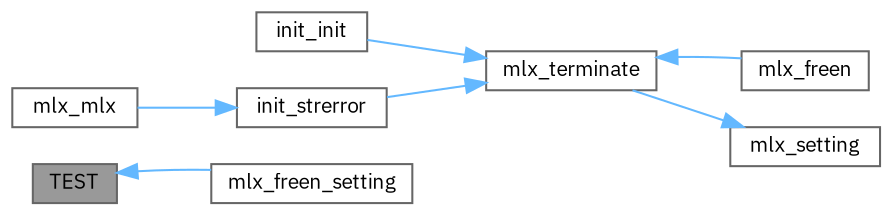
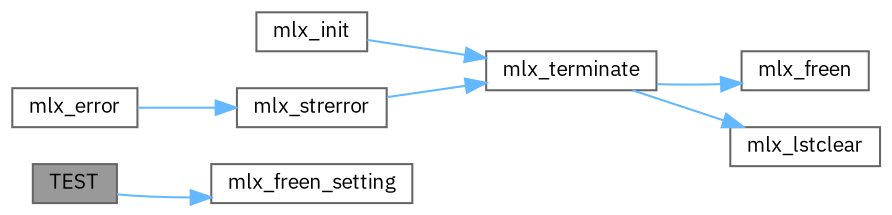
node "init_init": label "init_init" -> "mlx_init"
edge "mlx_freen" -> "mlx_terminate": reversed
node "mlx_mlx": label "mlx_mlx" -> "mlx_error"
node "init_strerror": label "init_strerror" -> "mlx_strerror"
node "mlx_setting": label "mlx_setting" -> "mlx_lstclear"
edge "mlx_freen_setting" -> "TEST": reversed
